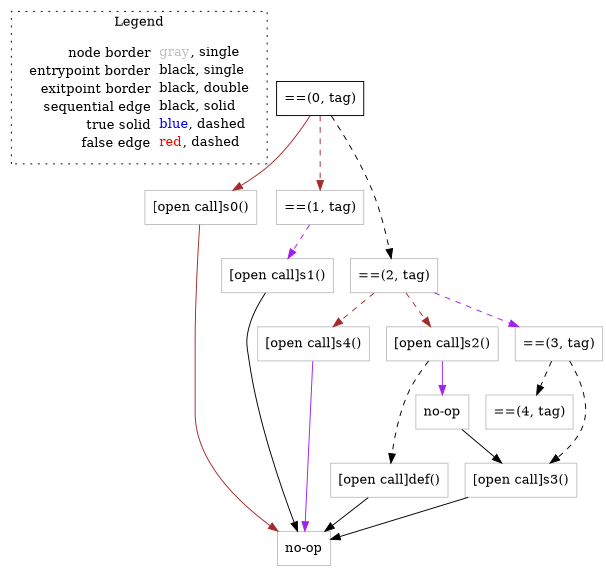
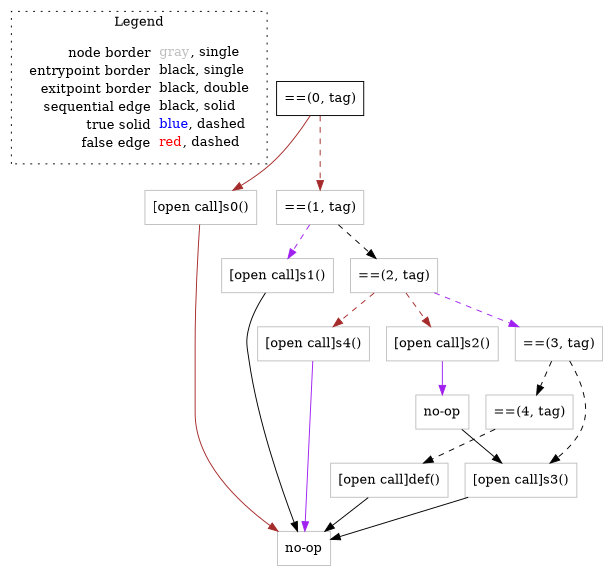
edge "==(0, tag)" -> "==(2, tag)": now "==(1, tag)" -> "==(2, tag)"
edge "[open call]s2()" -> "[open call]def()": now "==(4, tag)" -> "[open call]def()"
